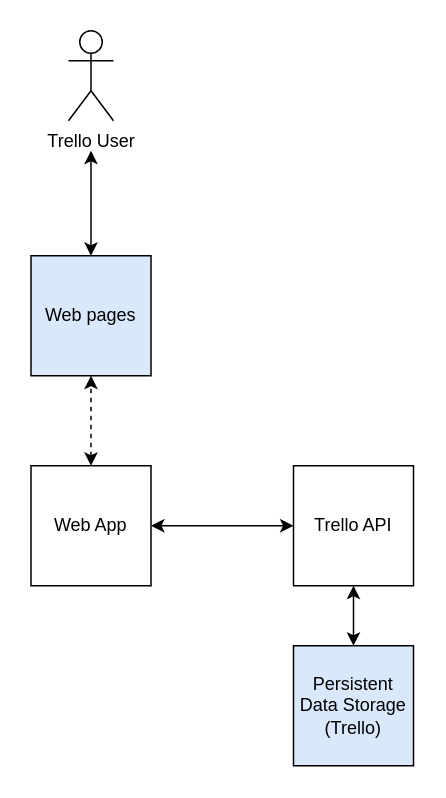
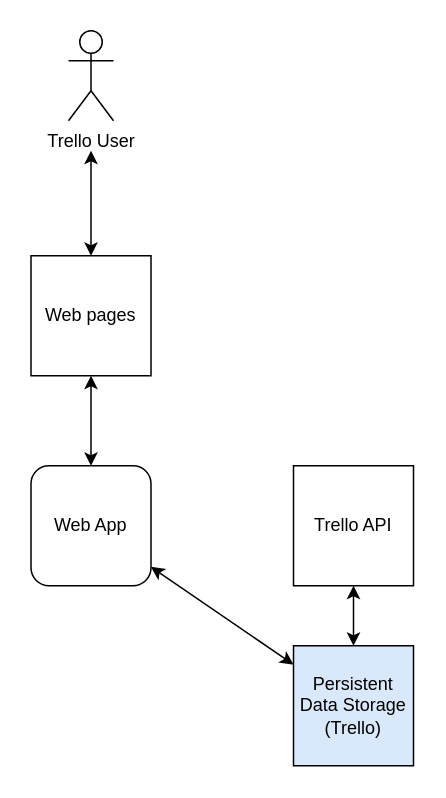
node "Web pages": fillcolor #dae8fc -> #ffffff
edge "Web pages" -- "Web App": style dashed -> solid
node "Web App": shape rectangle -> rounded rectangle
edge "Web App" -- "Trello API": now "Web App" -- "Persistent Data Storage (Trello)"
